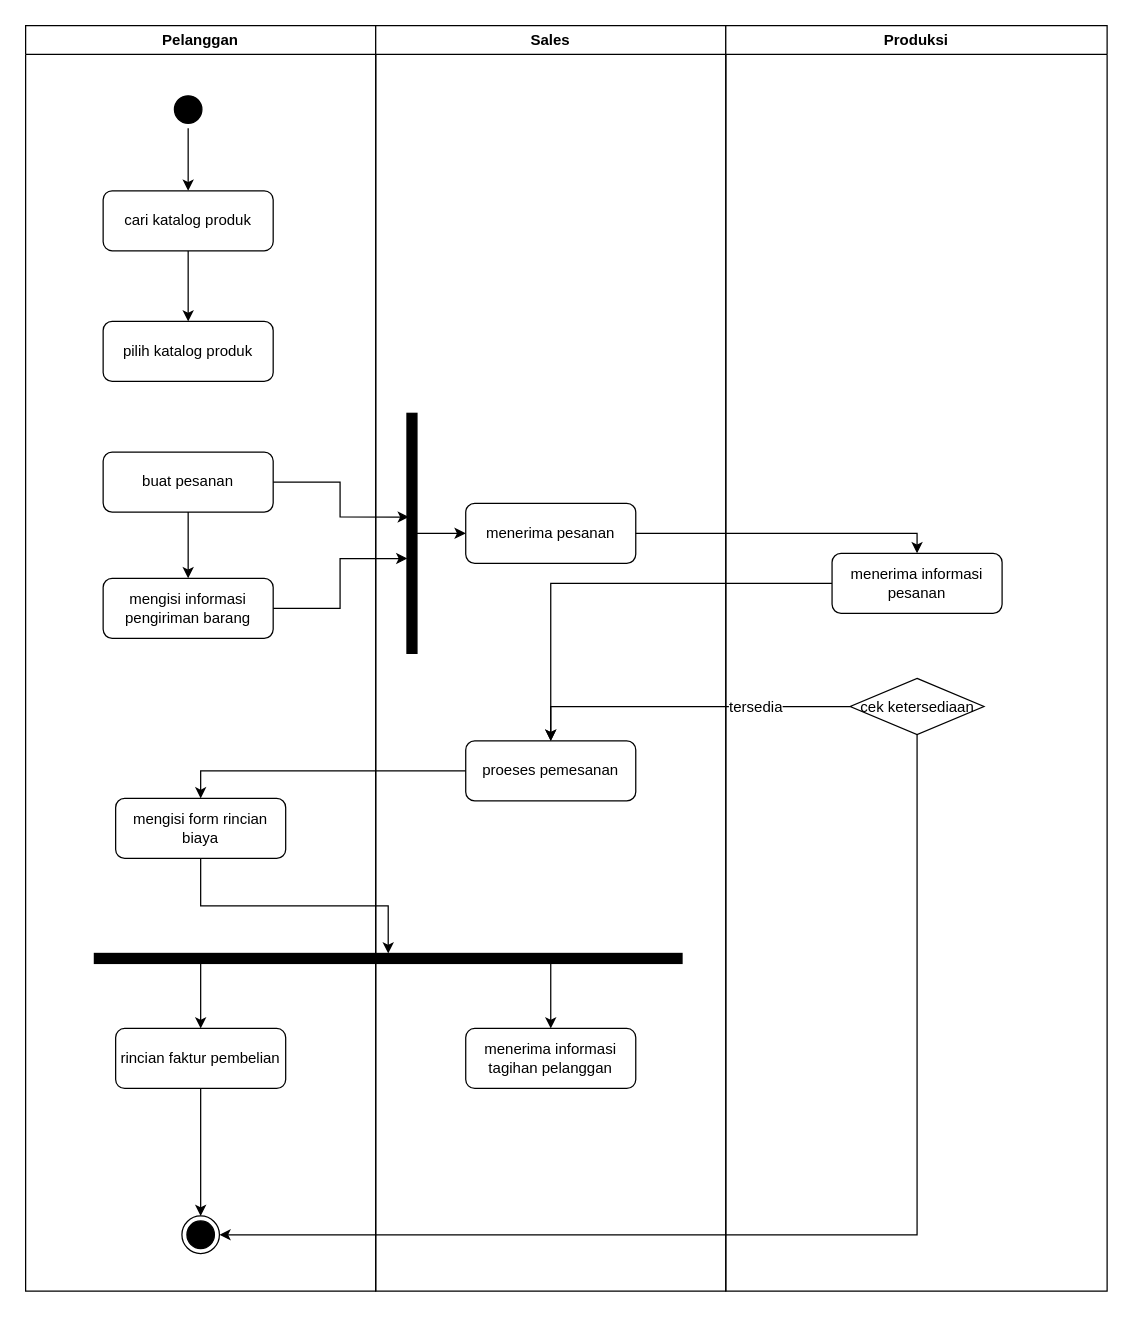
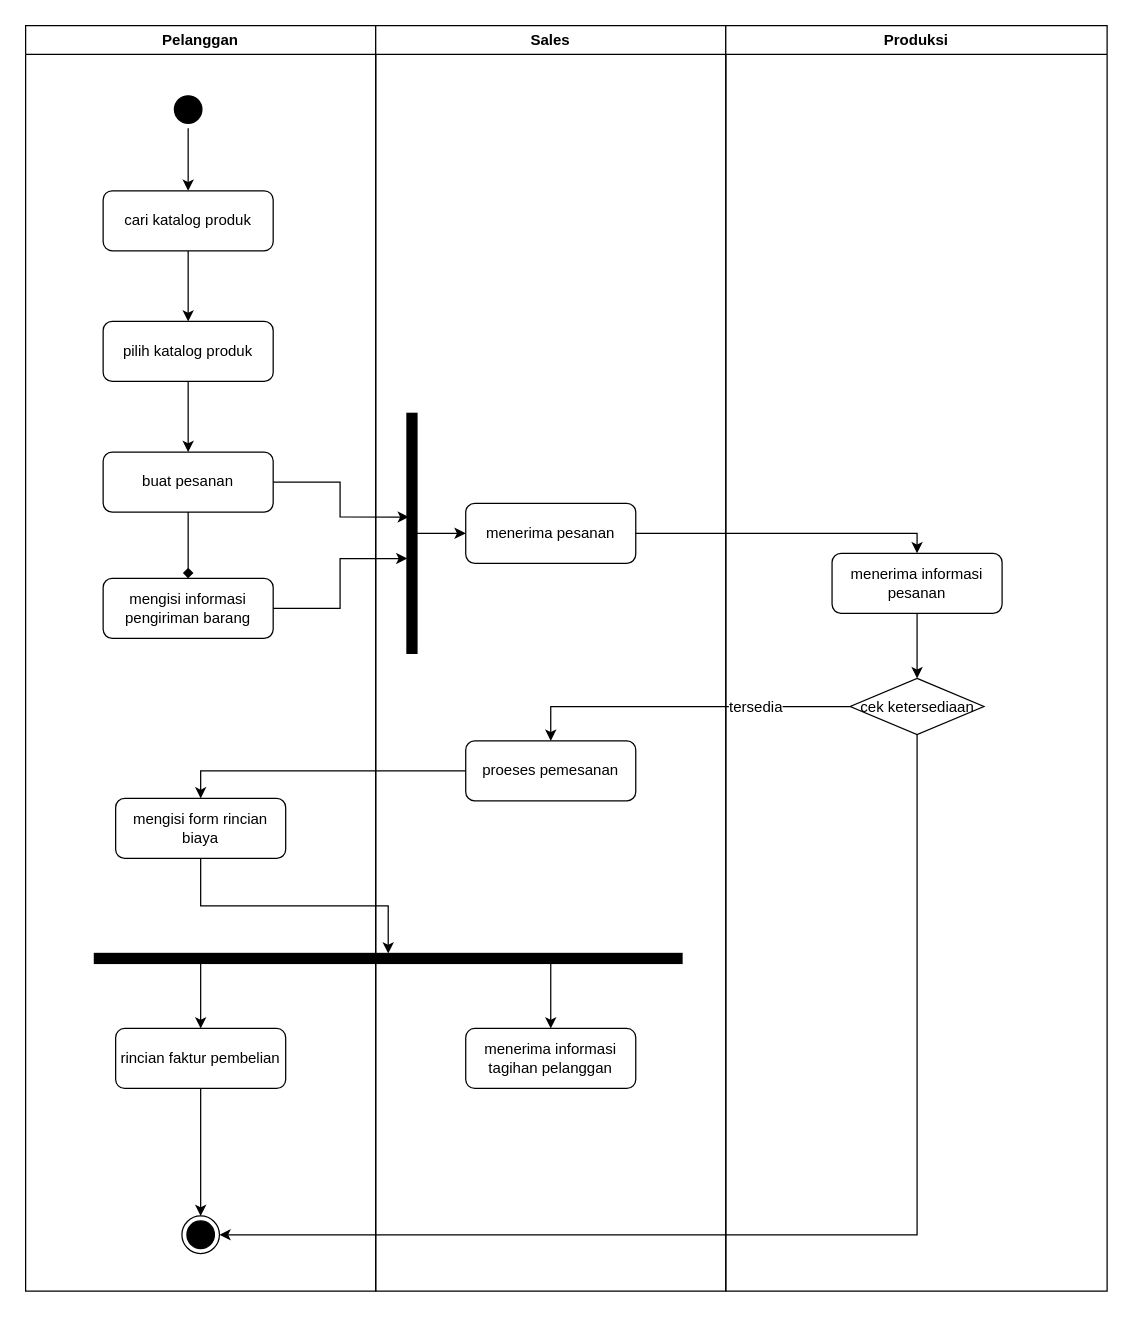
edge "pilih katalog produk" -> "buat pesanan": added
edge "buat pesanan" -> "mengisi informasi pengiriman barang": arrowhead classic -> diamond
edge "menerima informasi pesanan" -> "proeses pemesanan": now "menerima informasi pesanan" -> "cek ketersediaan"
